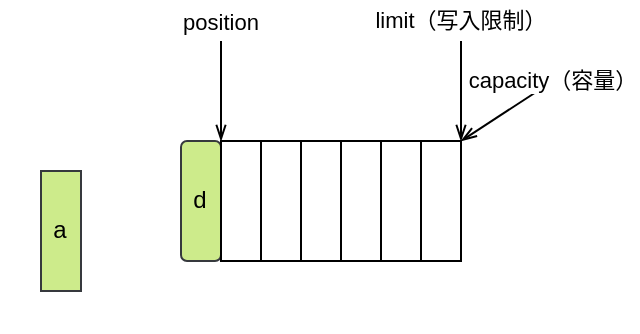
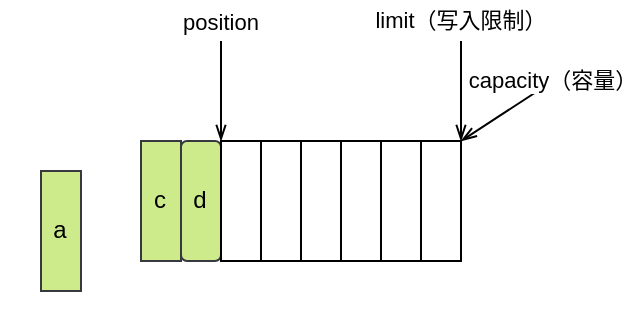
node "c": added
